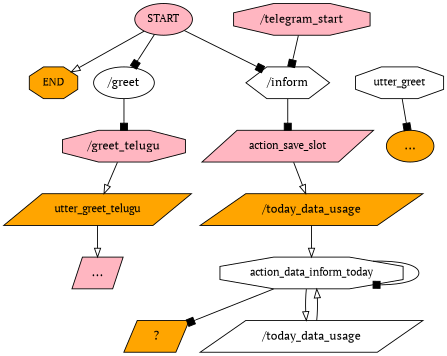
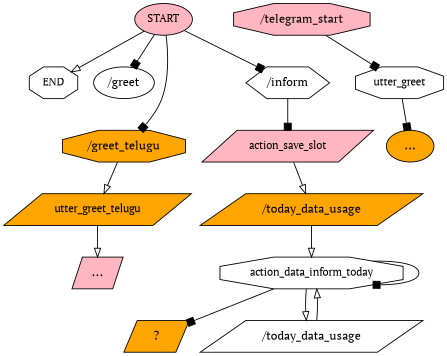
edge "/telegram_start" -> "/inform": now "/telegram_start" -> "utter_greet"
node "END": fillcolor orange -> white
edge "/greet" -> "/greet_telugu": now "START" -> "/greet_telugu"
node "/greet_telugu": fillcolor lightpink -> orange
